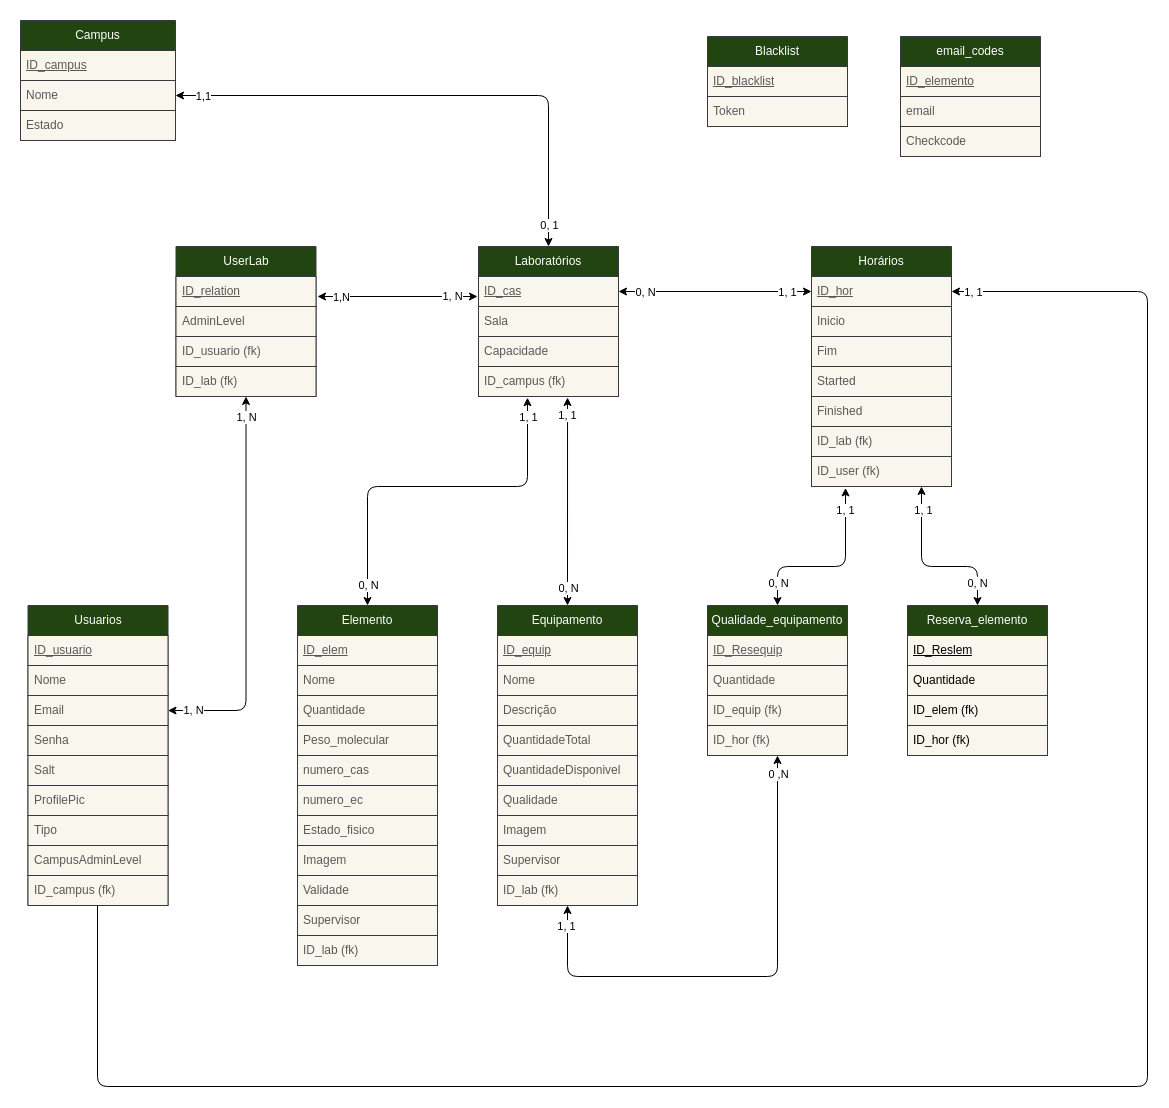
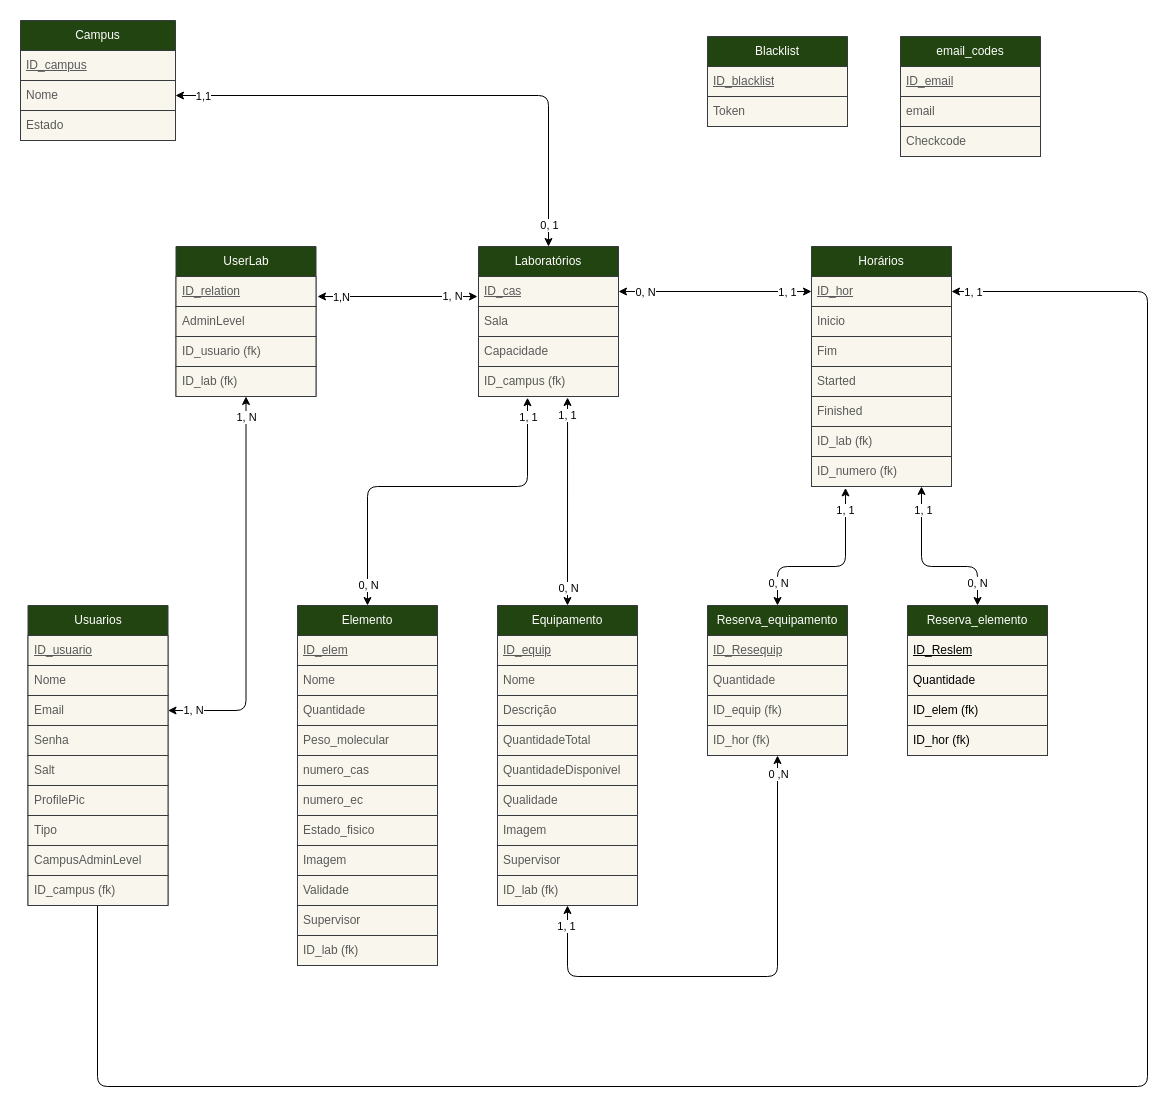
node "ID_elemento": label "ID_elemento" -> "ID_email"
node "ID_user (fk)": label "ID_user (fk)" -> "ID_numero (fk)"
node "Qualidade_equipamento": label "Qualidade_equipamento" -> "Reserva_equipamento"
